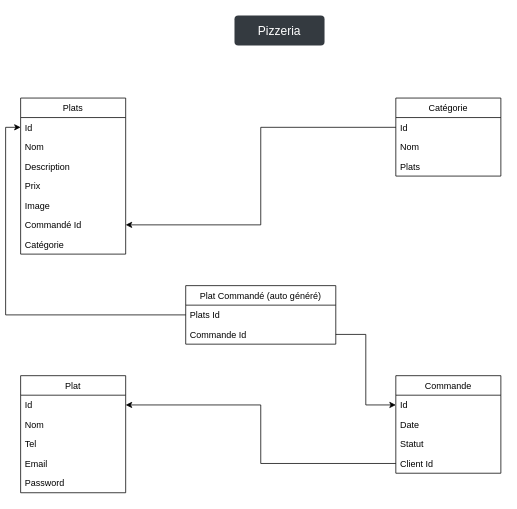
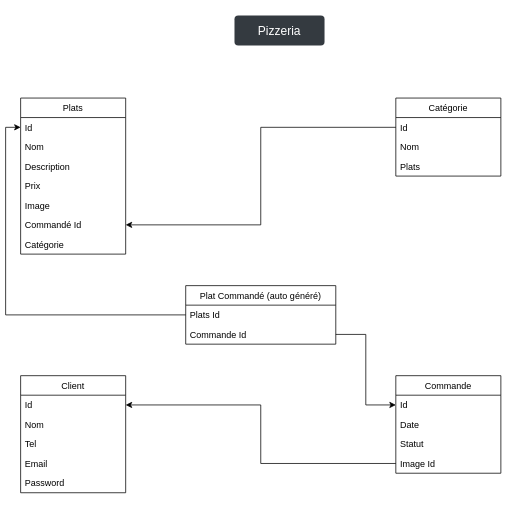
node "Plat": label "Plat" -> "Client"
node "Client Id": label "Client Id" -> "Image Id"
